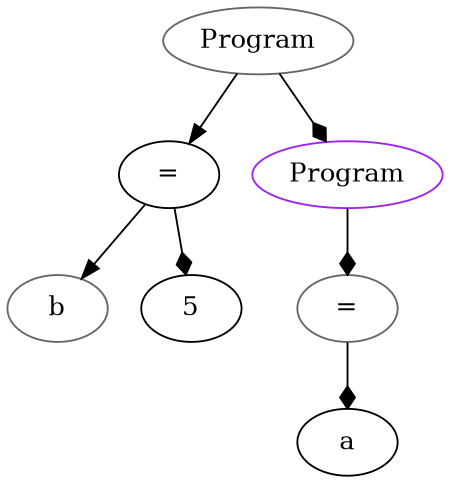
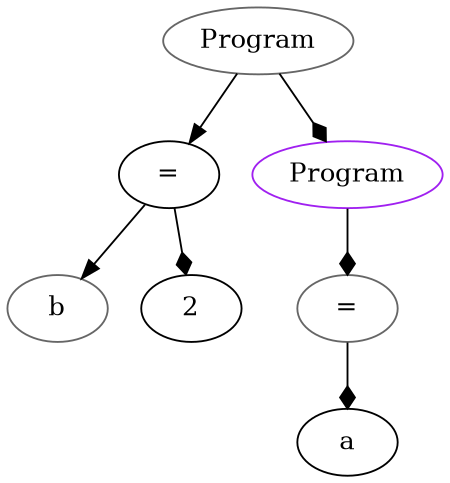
node "5": label "5" -> "2"
